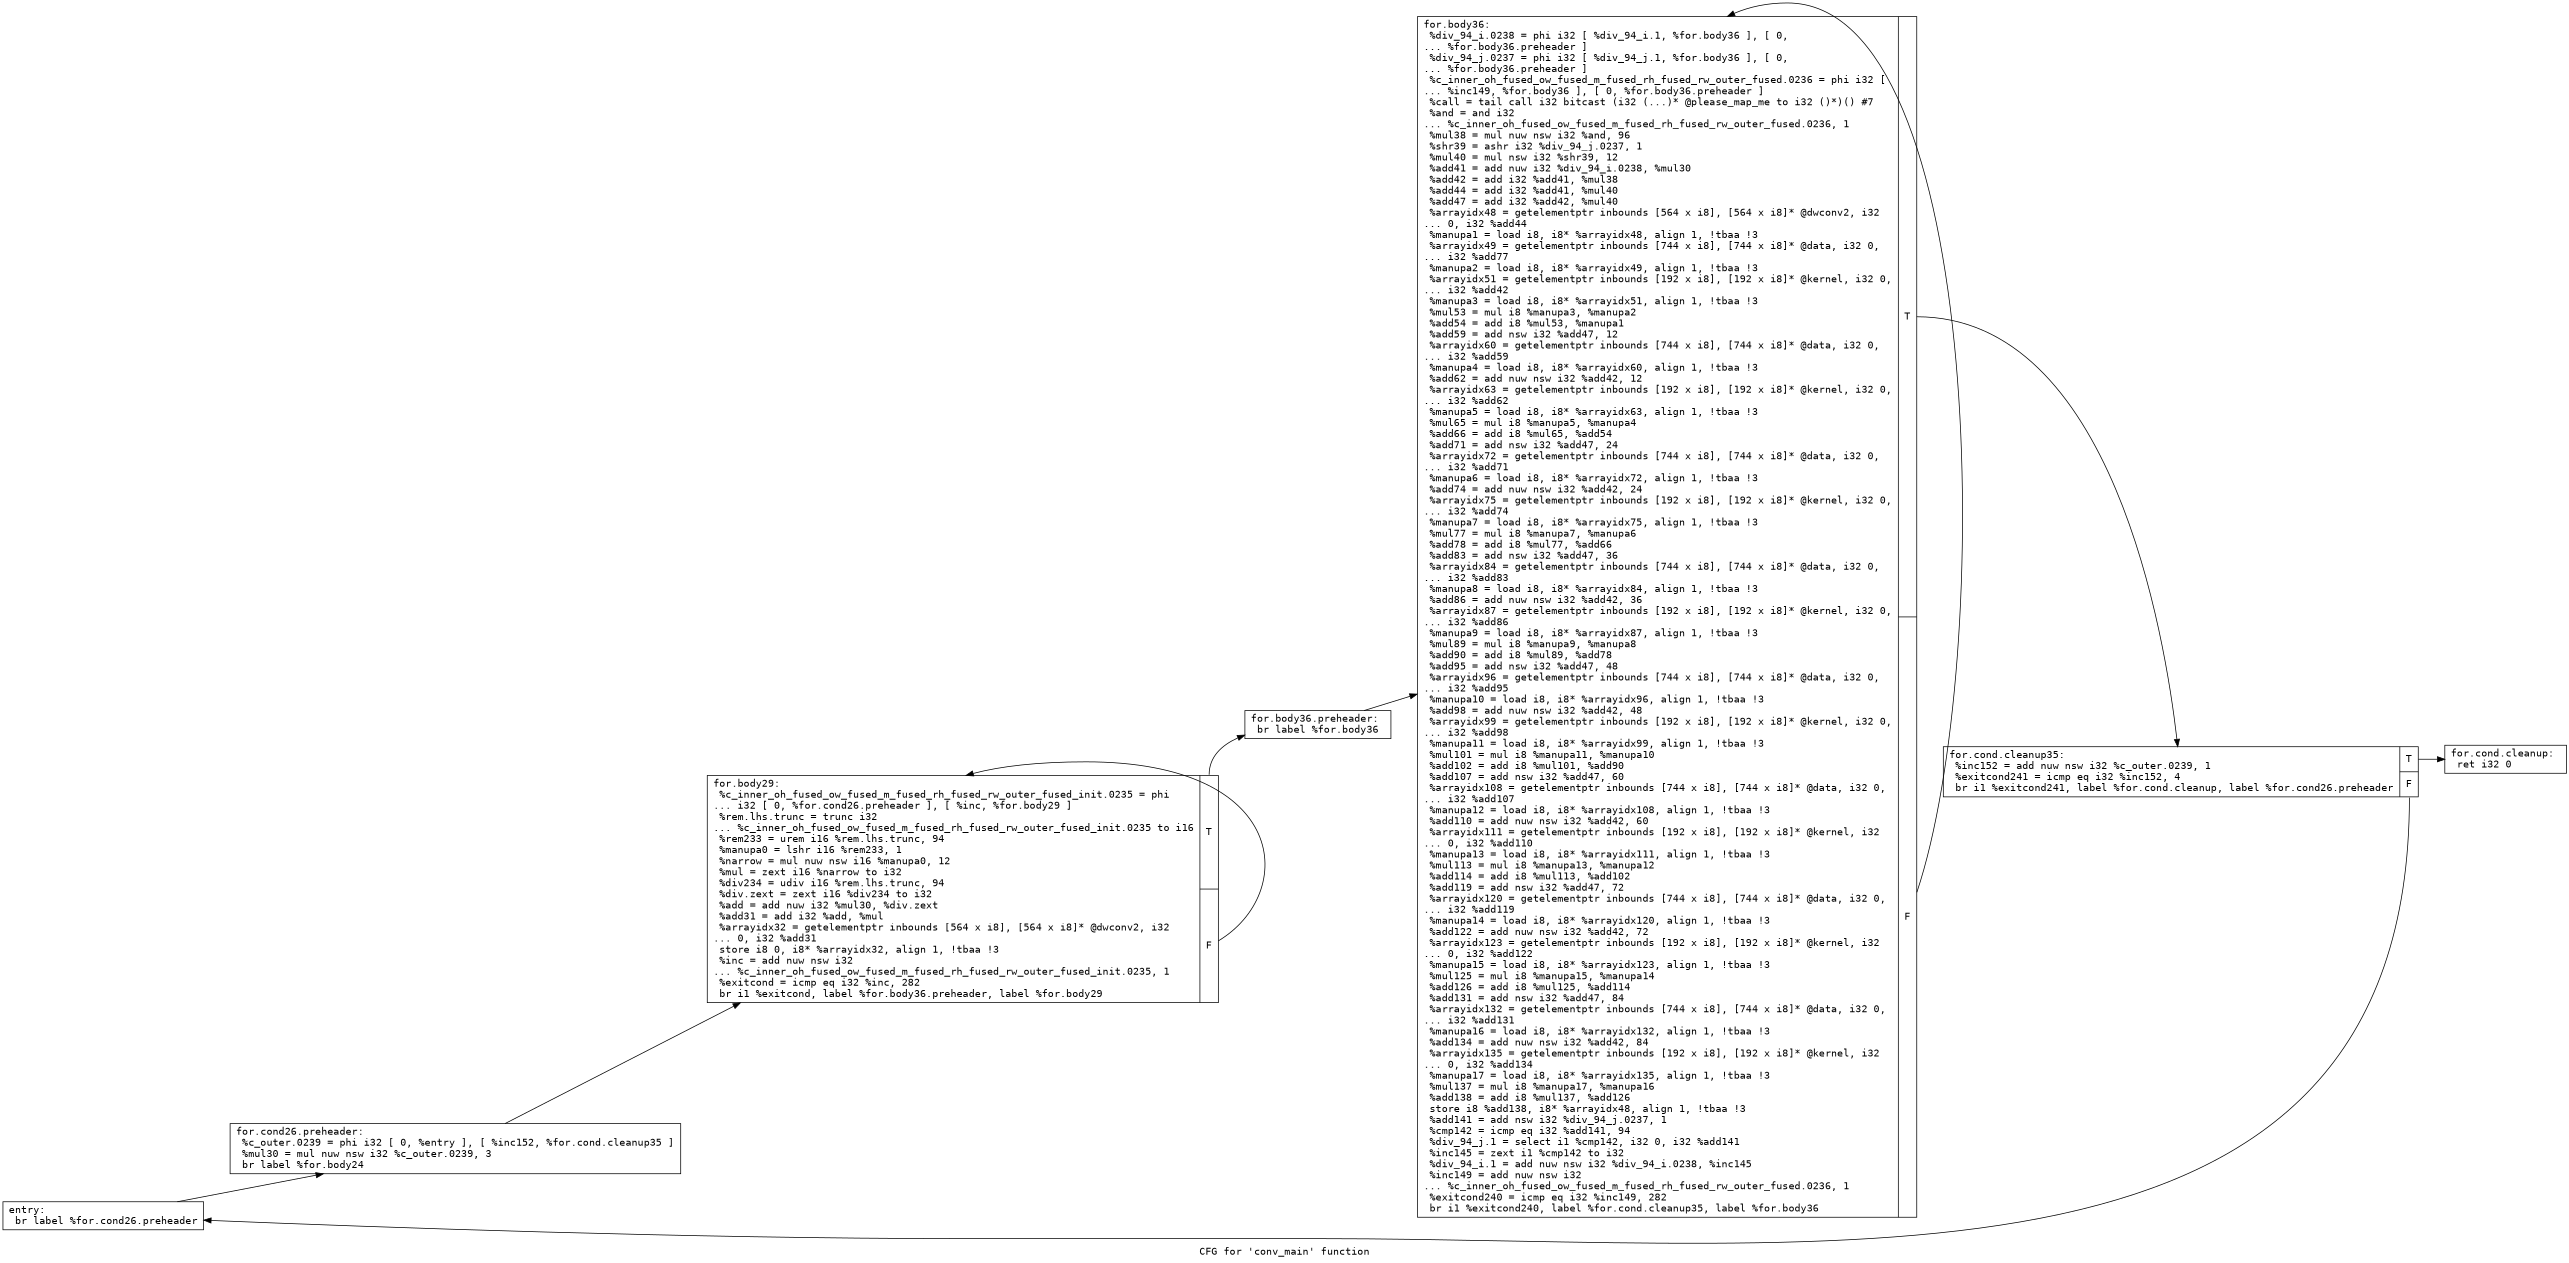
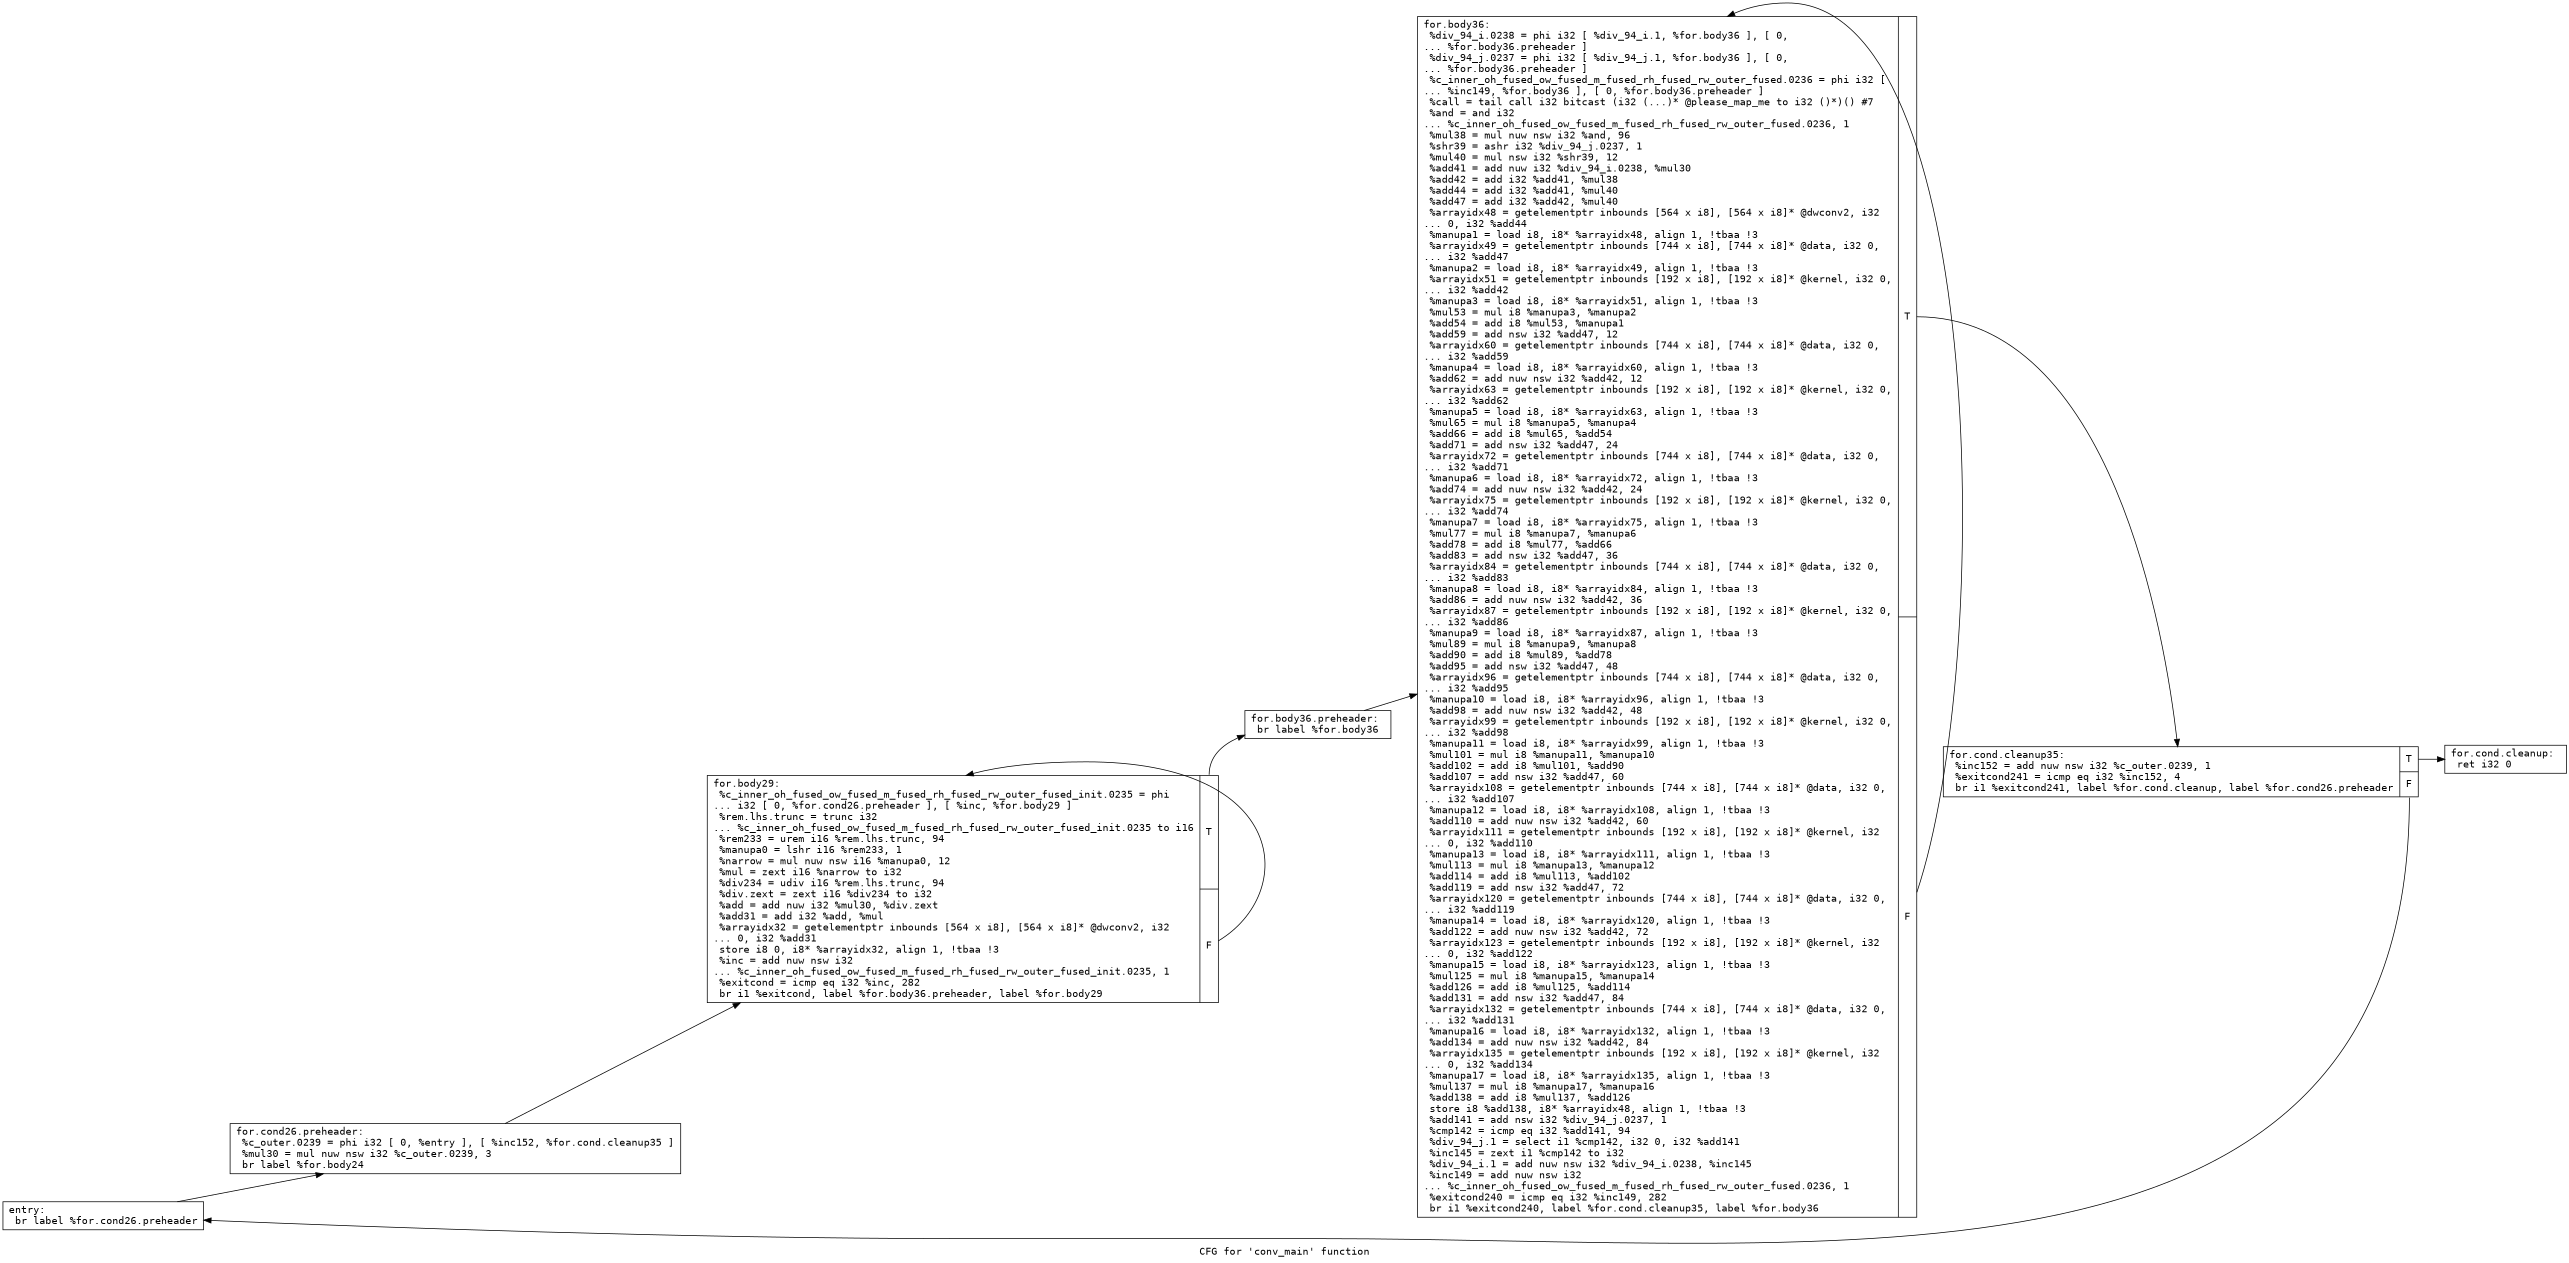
node "for.body36:": text "... i32 %add77" -> "... i32 %add47"
